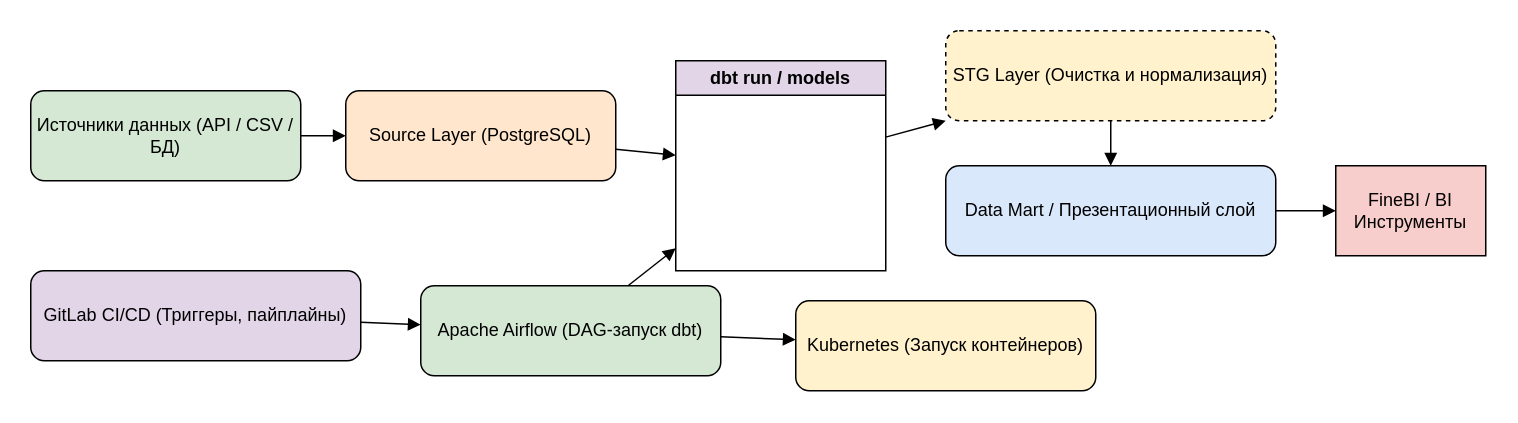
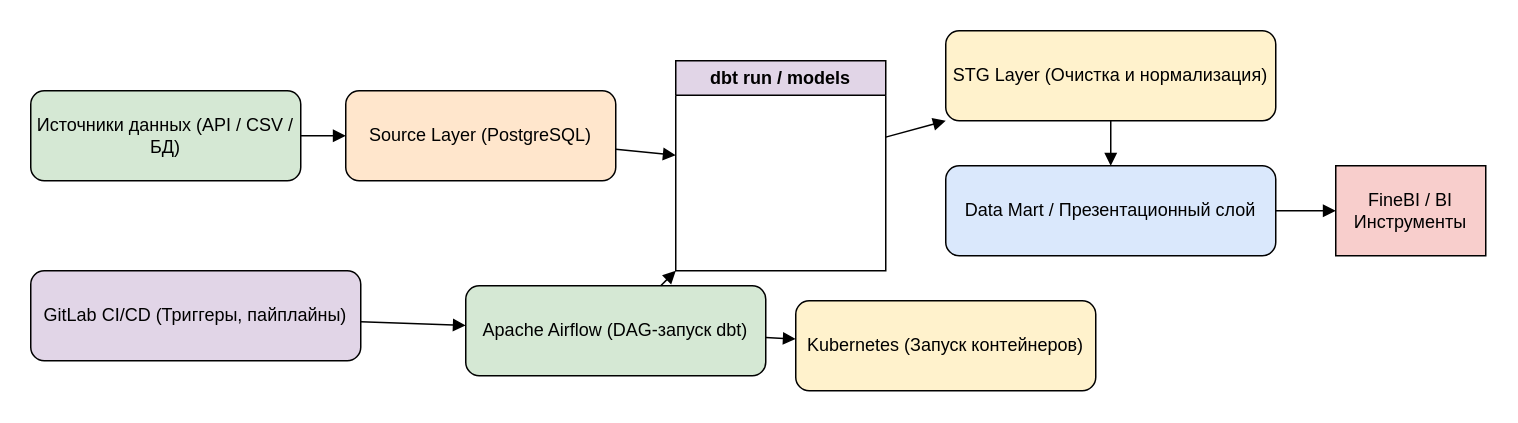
node "STG Layer (Очистка и нормализация)": style dashed -> solid
node "Apache Airflow (DAG-запуск dbt)": moved (571, 331) -> (616, 331)
